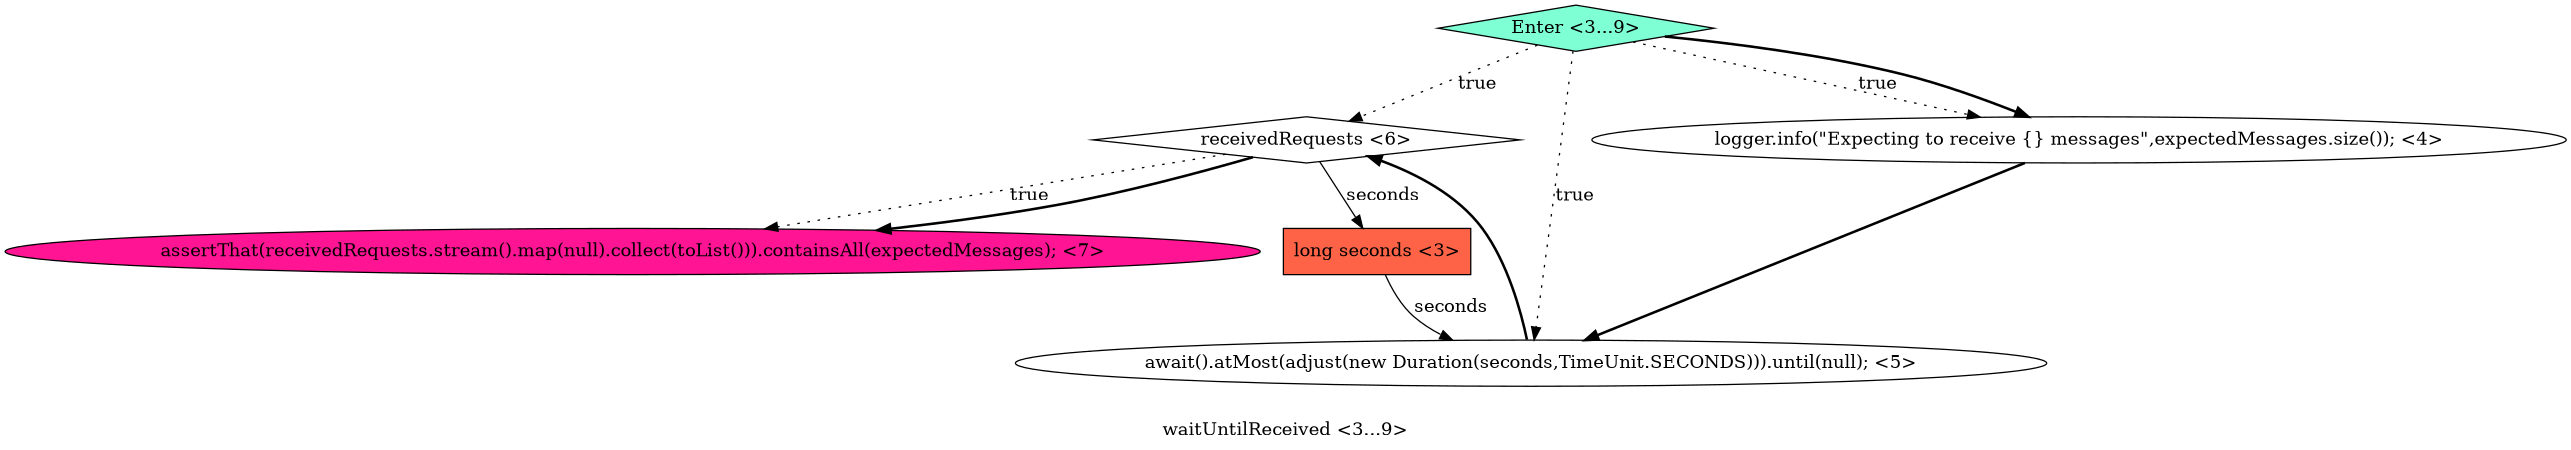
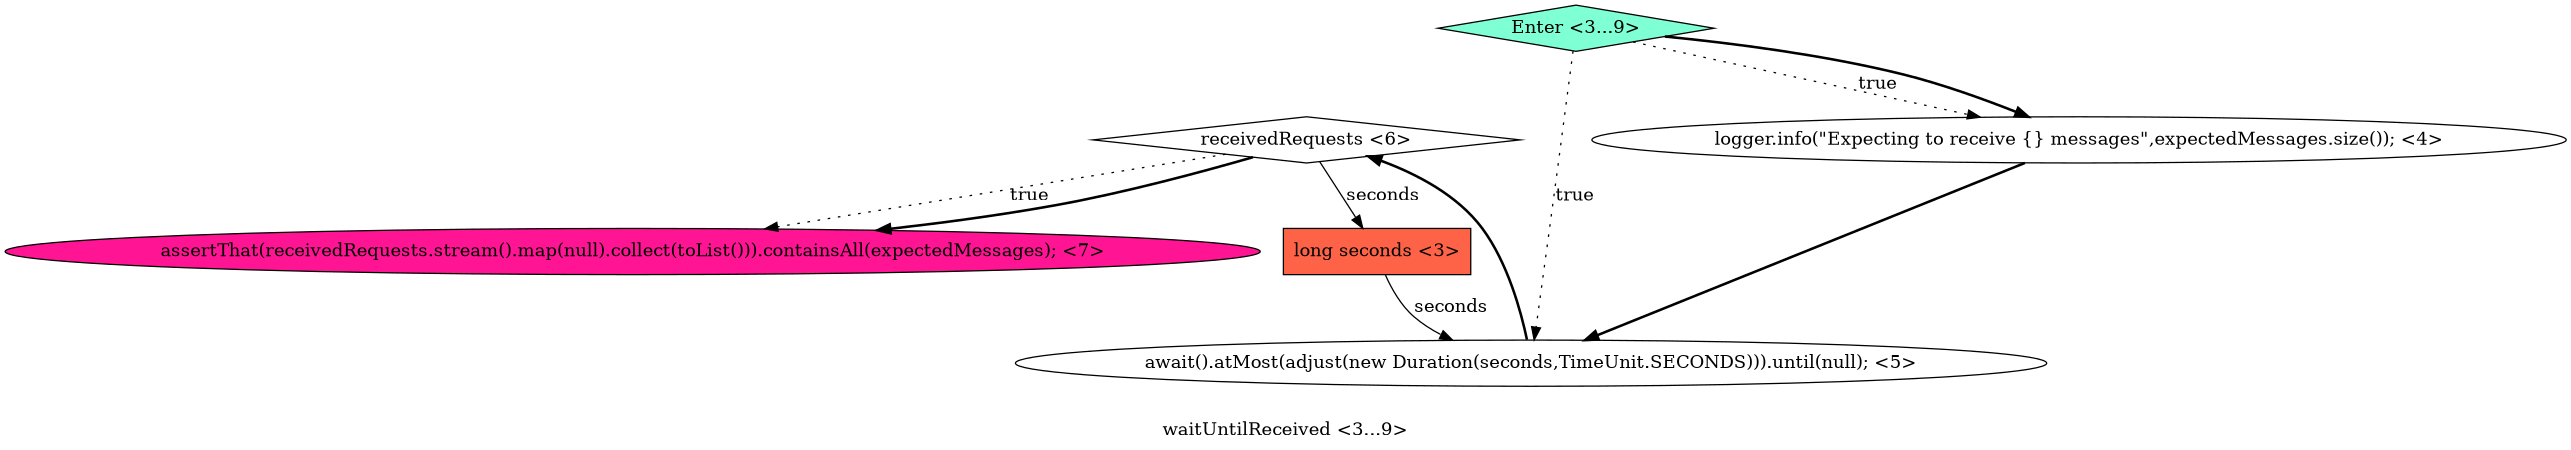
edge "Enter <3...9>" -> "receivedRequests <6>": removed, label "true"
